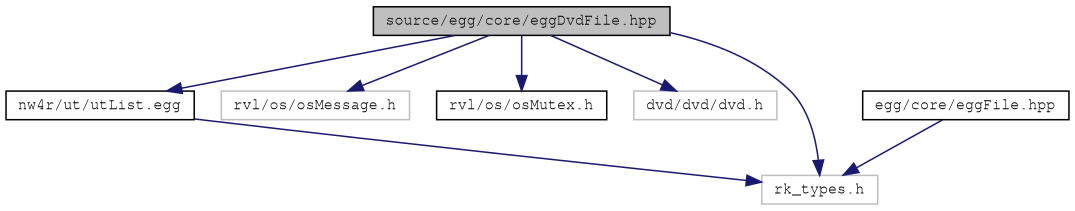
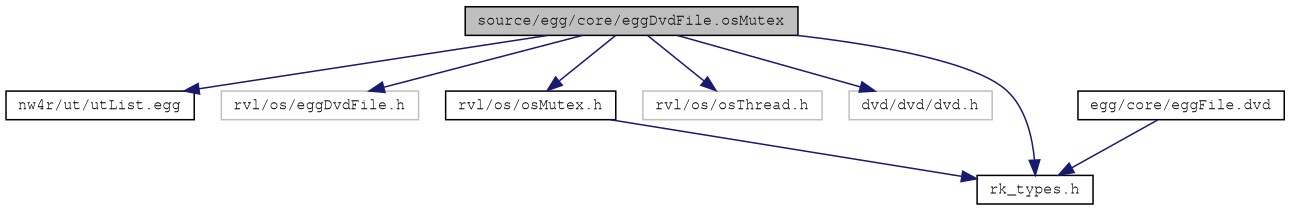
node "source/egg/core/eggDvdFile.hpp": label "source/egg/core/eggDvdFile.hpp" -> "source/egg/core/eggDvdFile.osMutex"
node "rvl/os/osMessage.h": label "rvl/os/osMessage.h" -> "rvl/os/eggDvdFile.h"
node "rvl/os/osThread.h": added
node "egg/core/eggFile.hpp": label "egg/core/eggFile.hpp" -> "egg/core/eggFile.dvd"
edge "nw4r/ut/utList.egg" -> "rk_types.h": now "rvl/os/osMutex.h" -> "rk_types.h"
node "rk_types.h": color grey75 -> black
